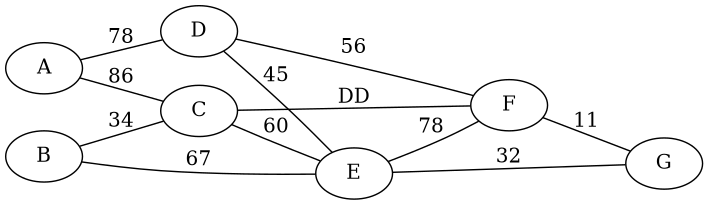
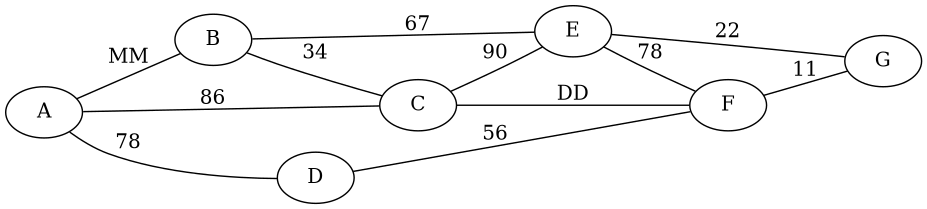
edge "B" -- "A": added, label "MM"
edge "D" -- "E": removed, label "45"
edge "C" -- "E": label "60" -> "90"
edge "G" -- "E": label "32" -> "22"
